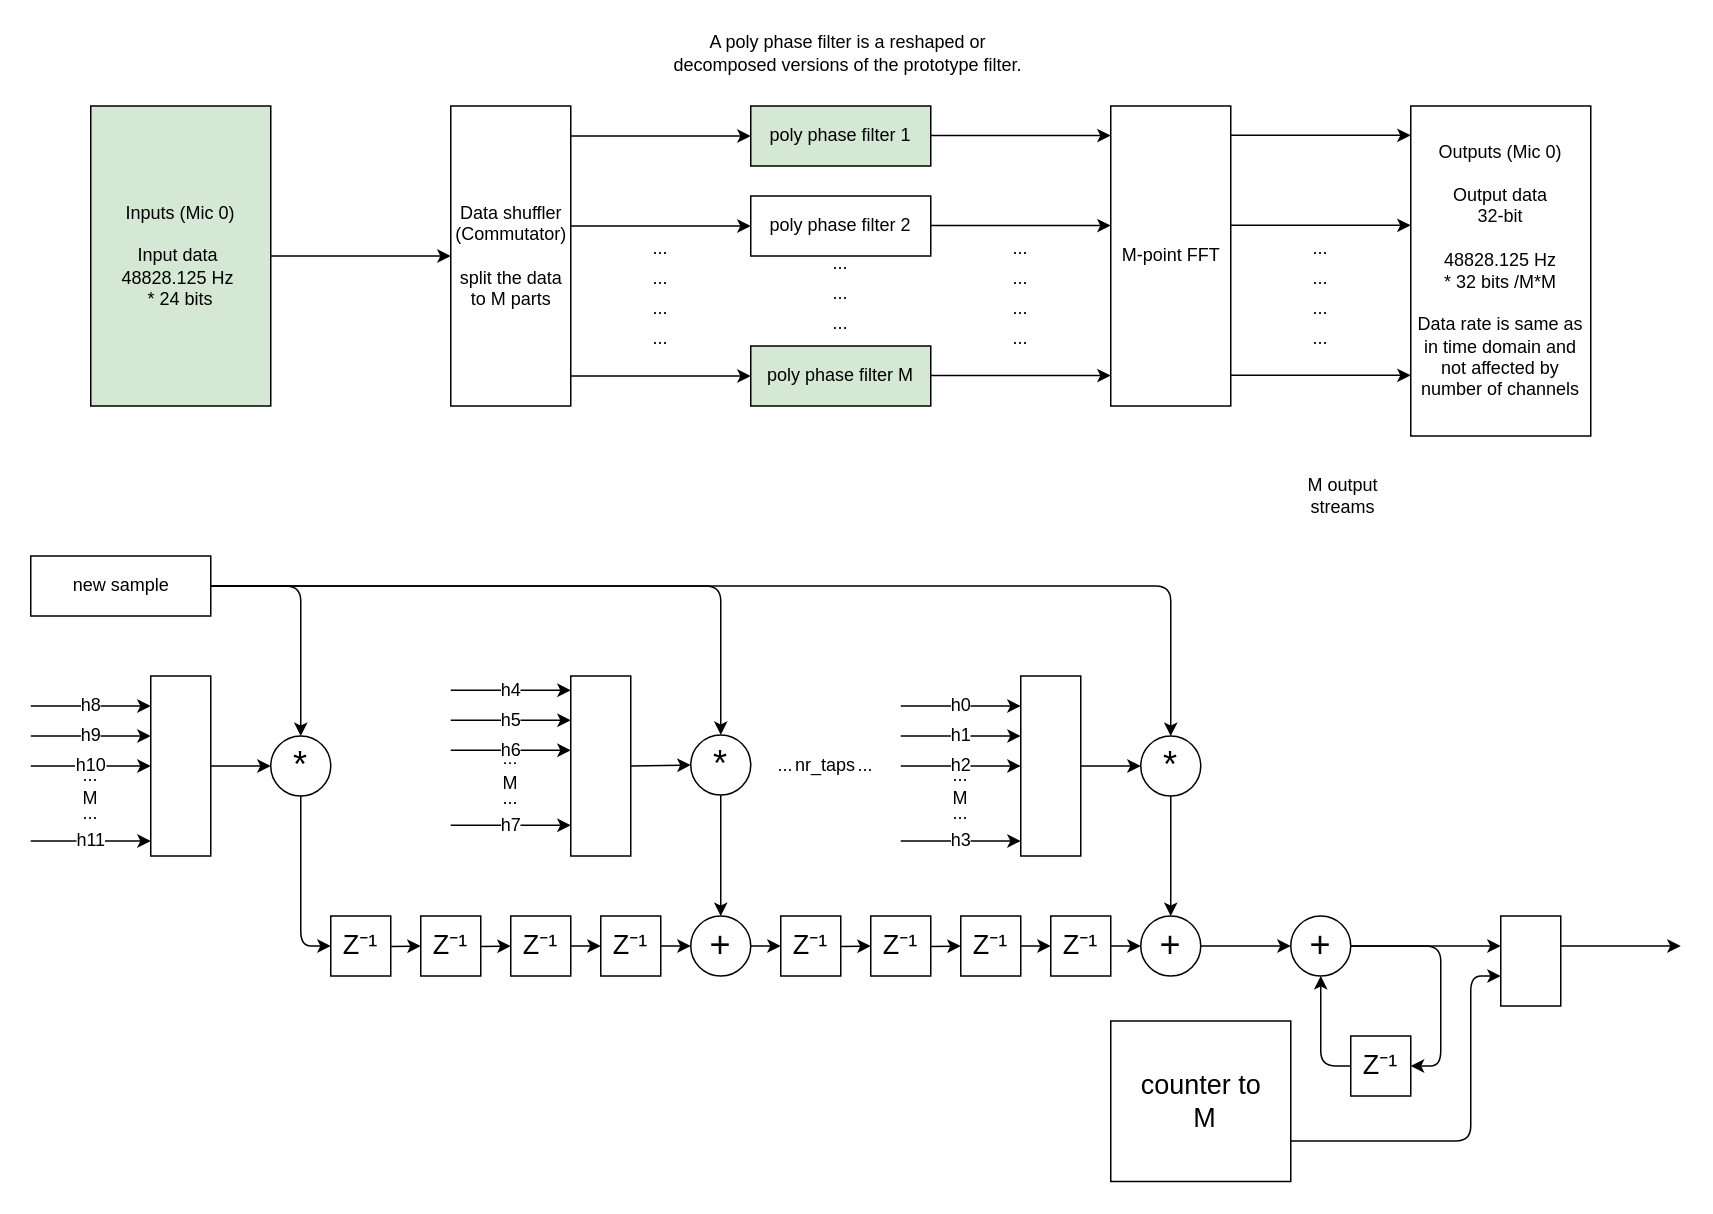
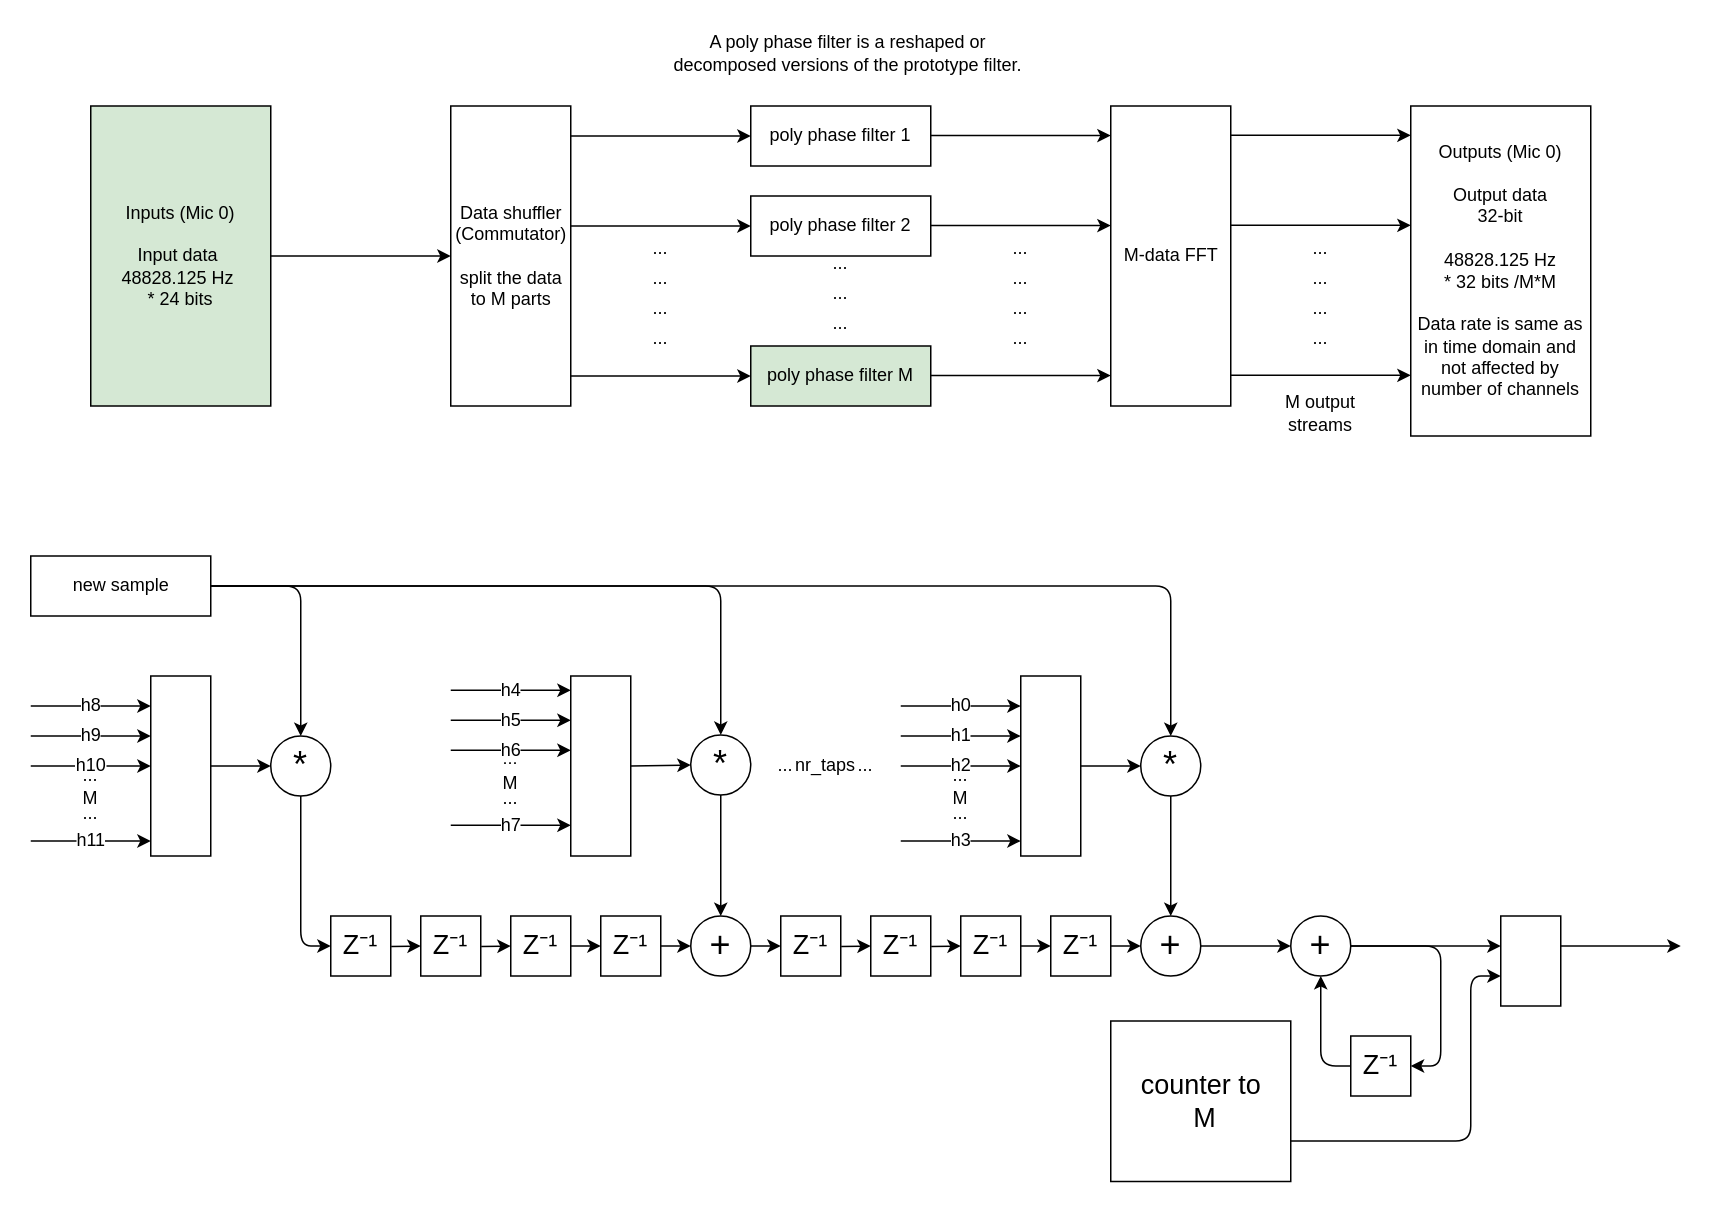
node "poly phase filter 1": fillcolor #d5e8d4 -> #ffffff
node "M-point FFT": label "M-point FFT" -> "M-data FFT"
node "M output streams": moved (1343, 496) -> (1321, 413)
